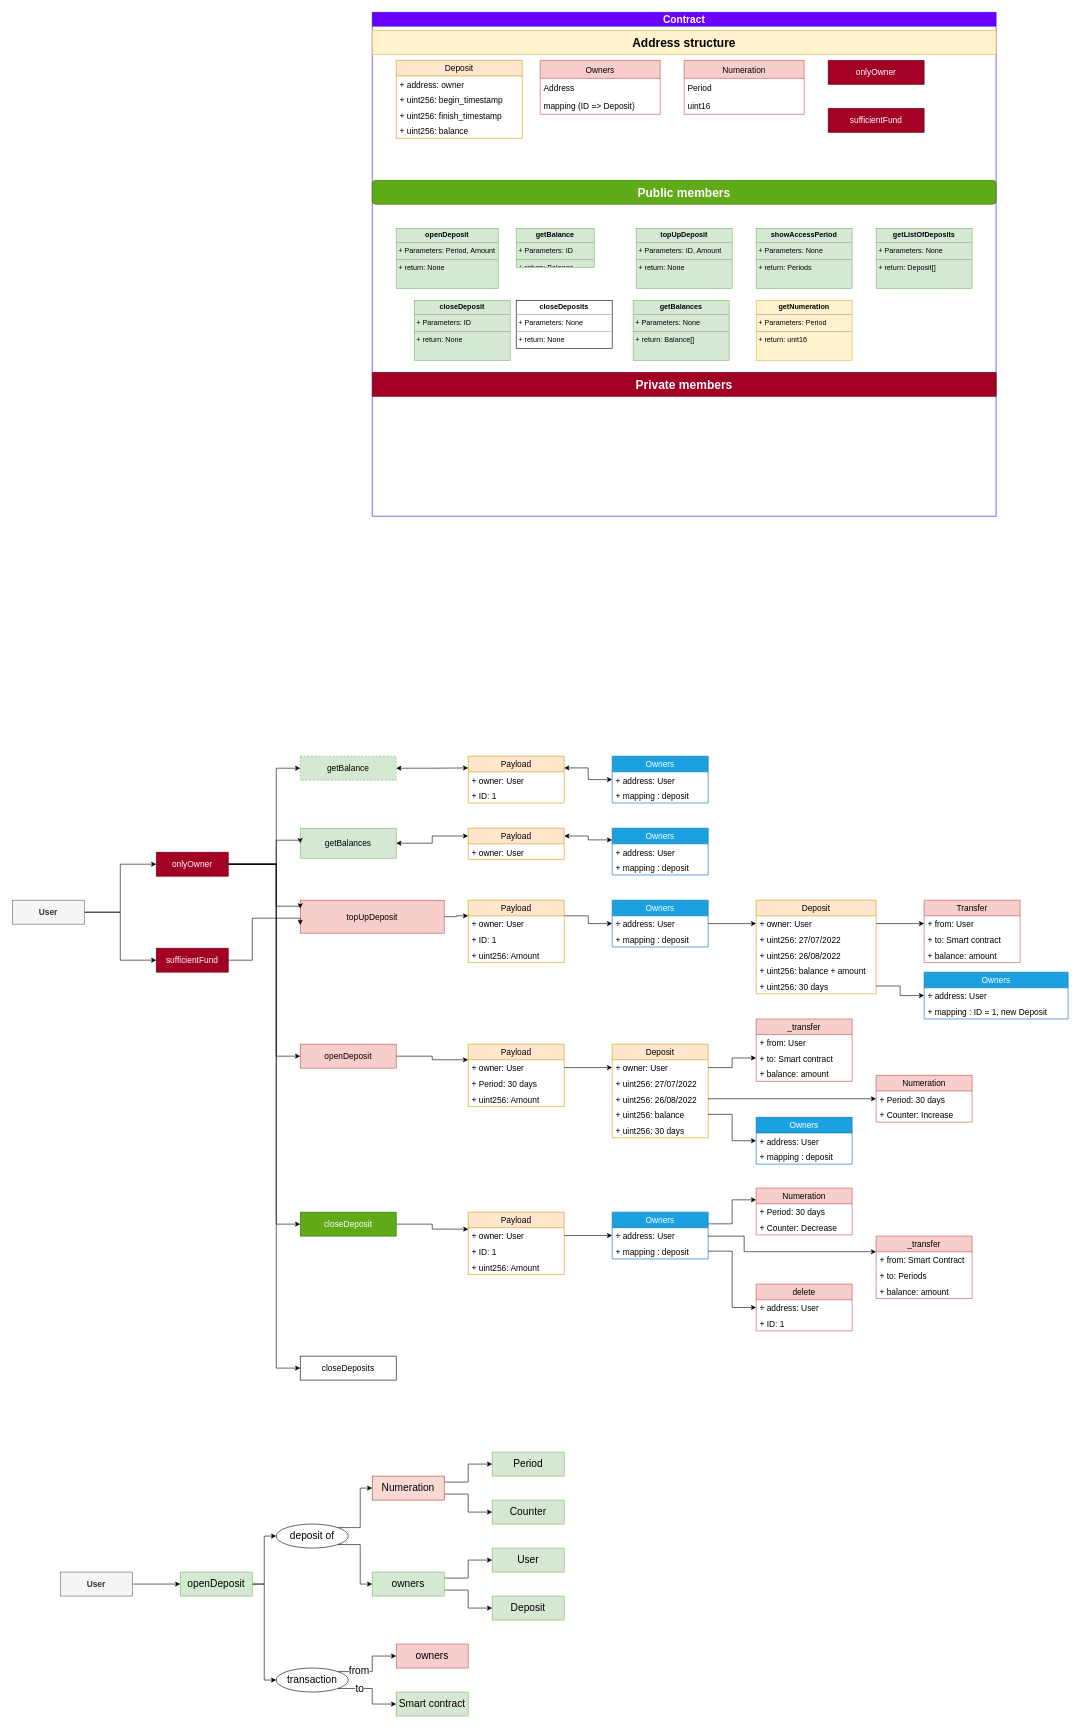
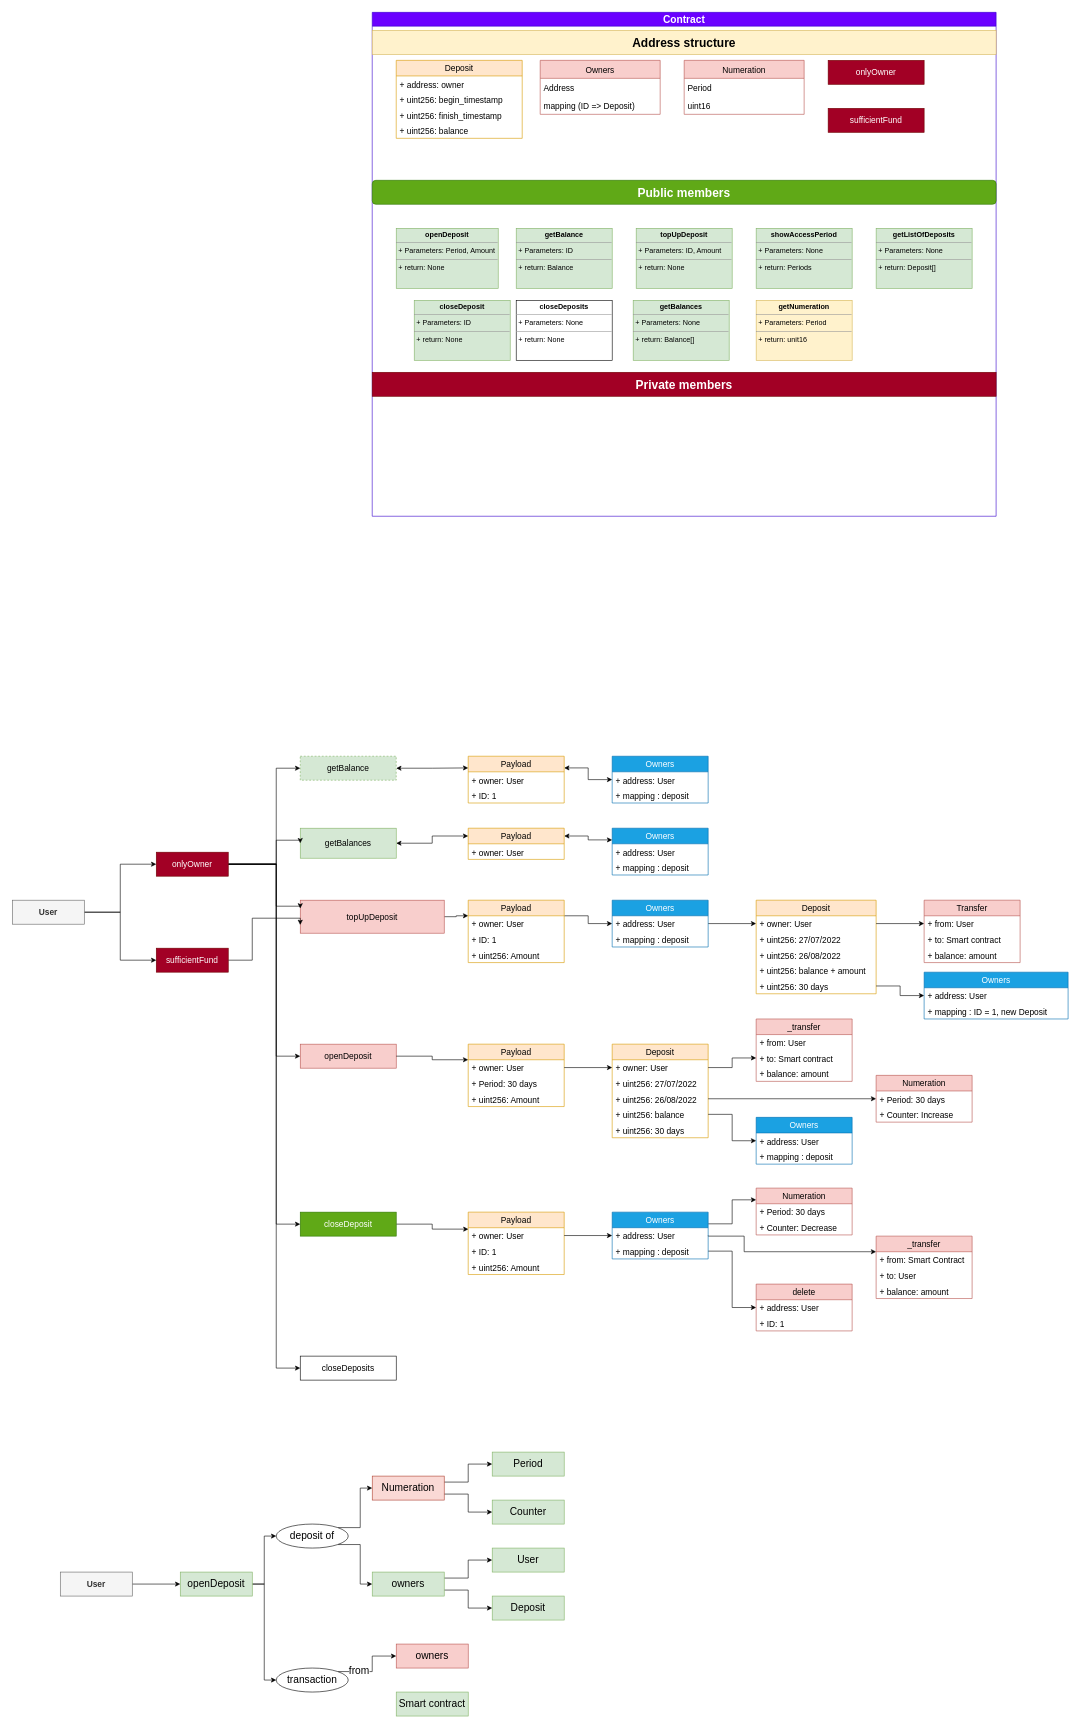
node "getBalance + Parameters: ID + return: Balance": size 78x39 -> 96x60
node "closeDeposits + Parameters: None + return: None": size 96x48 -> 96x60
node "+ to: Periods": label "+ to: Periods" -> "+ to: User"
edge "transaction" -> "Smart contract": removed, label "to"
